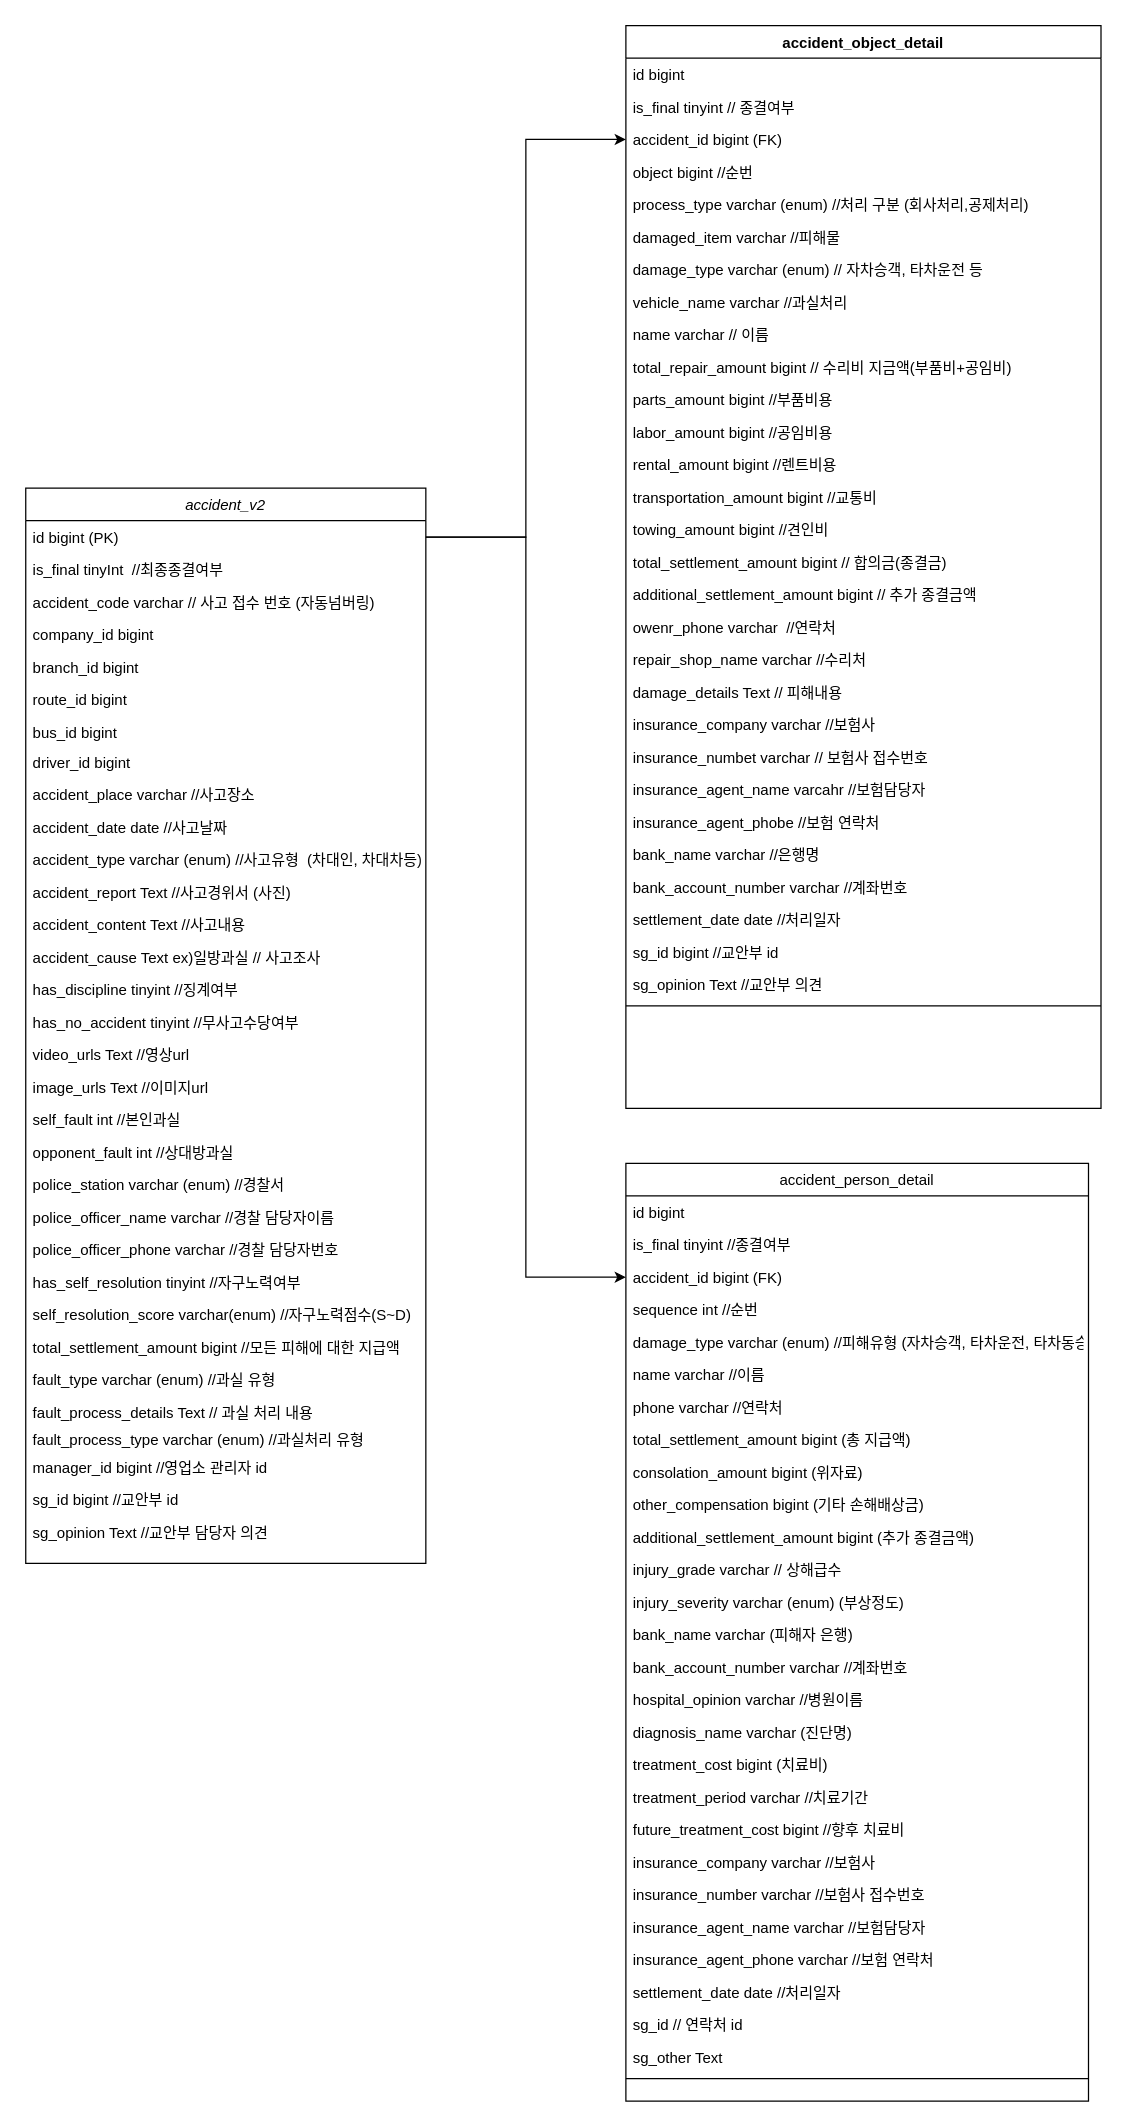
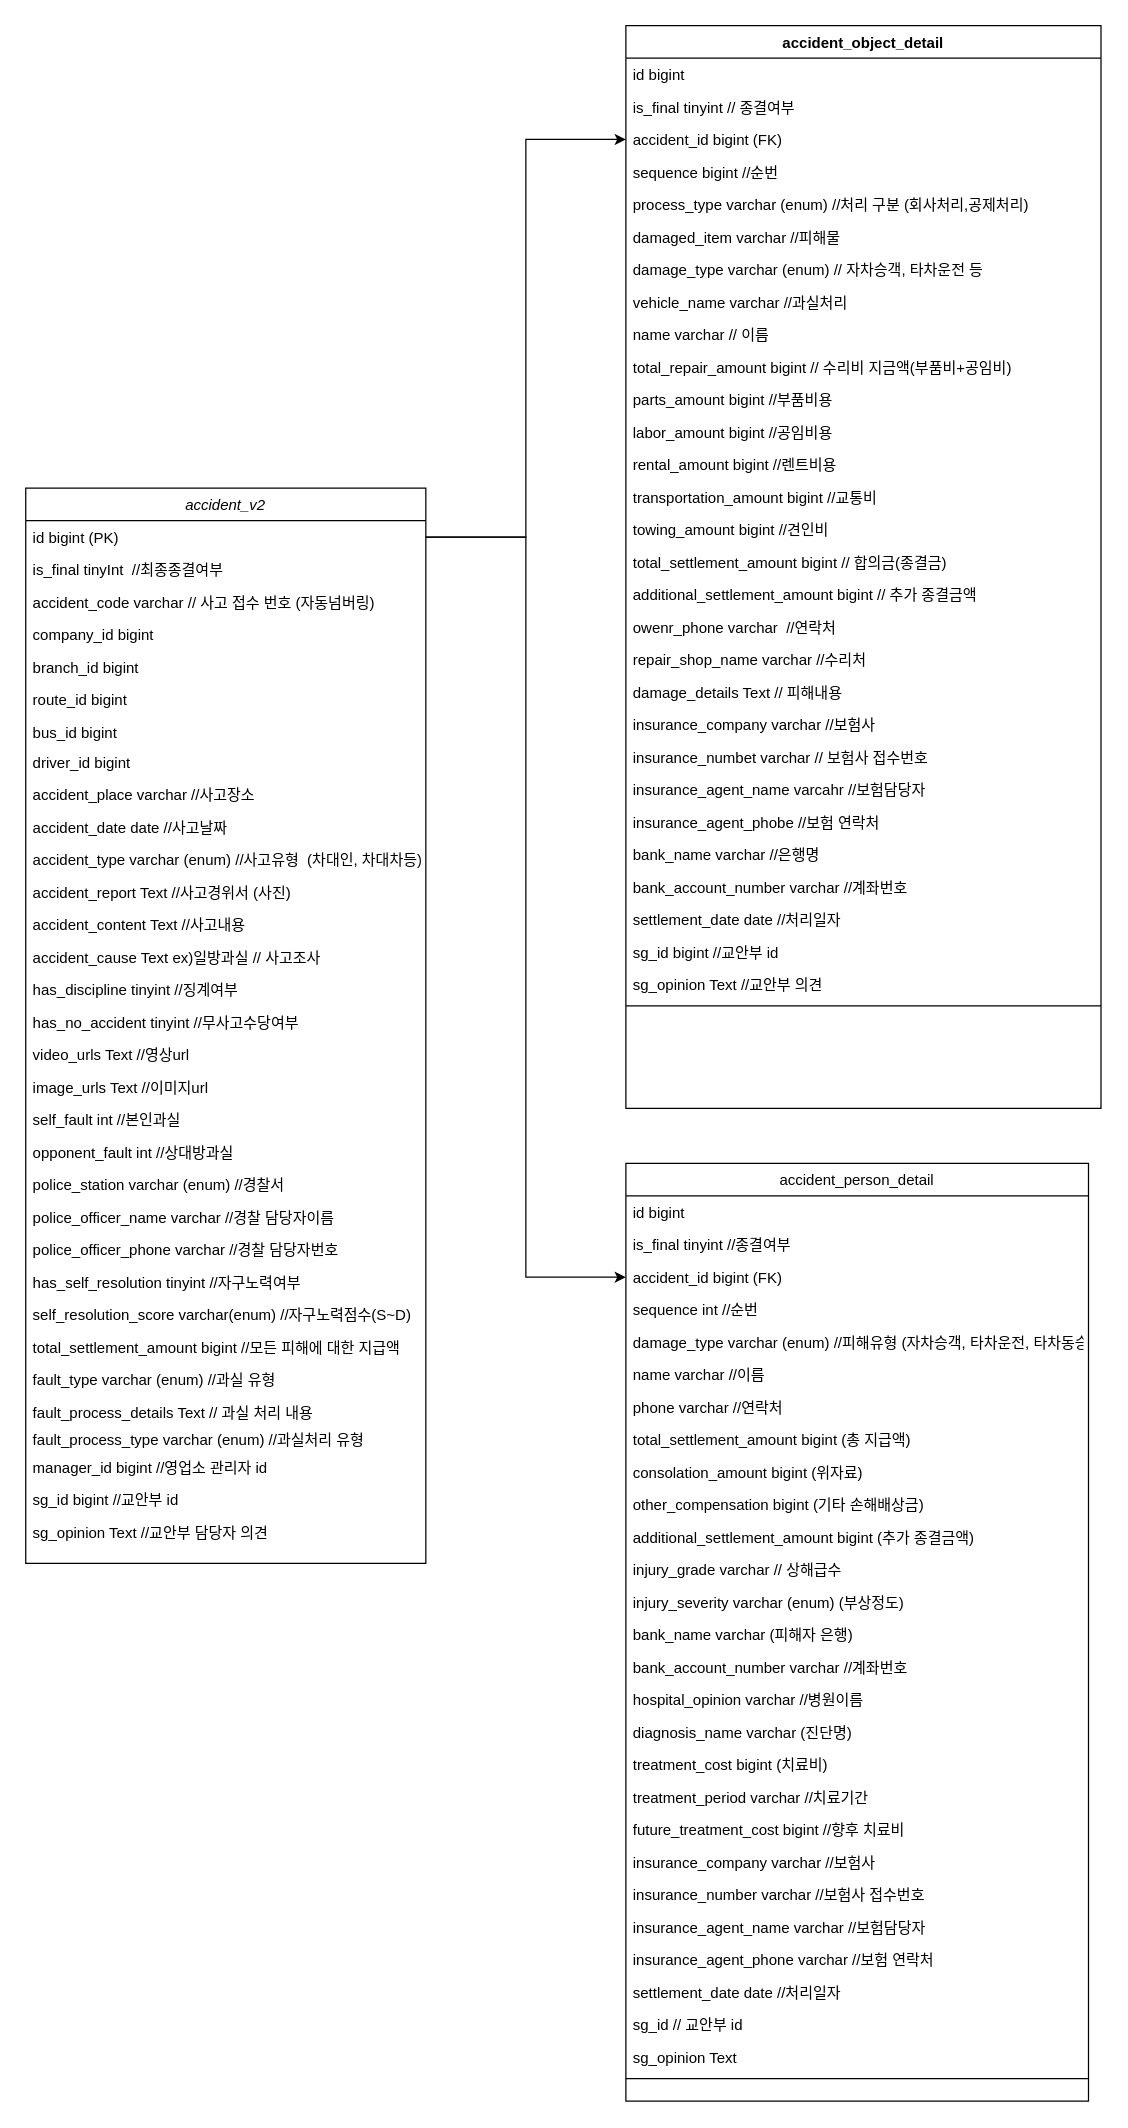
node "object bigint //순번": label "object bigint //순번" -> "sequence bigint //순번"
node "sg_id // 연락처 id": label "sg_id // 연락처 id" -> "sg_id // 교안부 id"
node "sg_other Text": label "sg_other Text" -> "sg_opinion Text"
